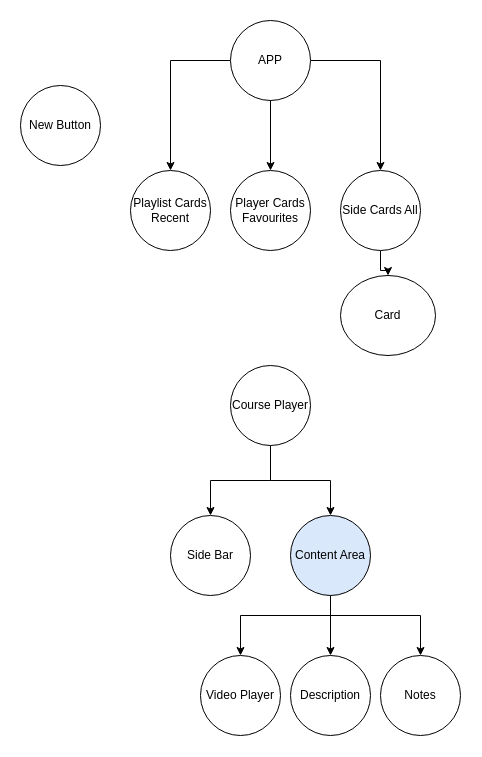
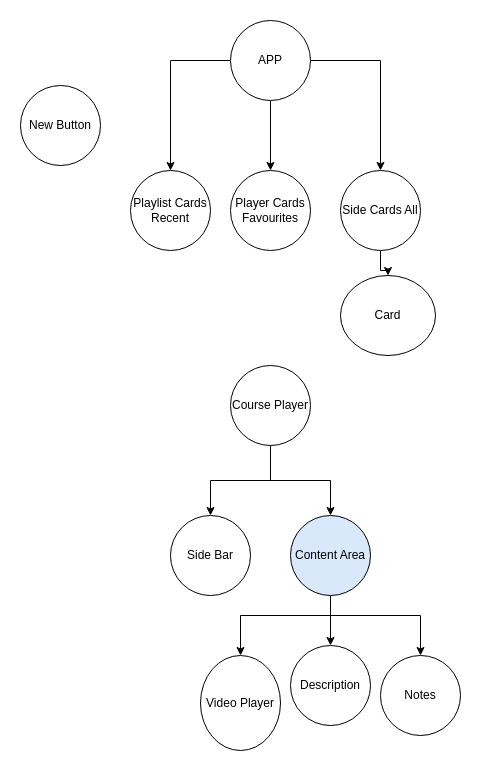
node "Video Player": size 80x80 -> 80x95
node "Description": moved (331, 696) -> (331, 686)
